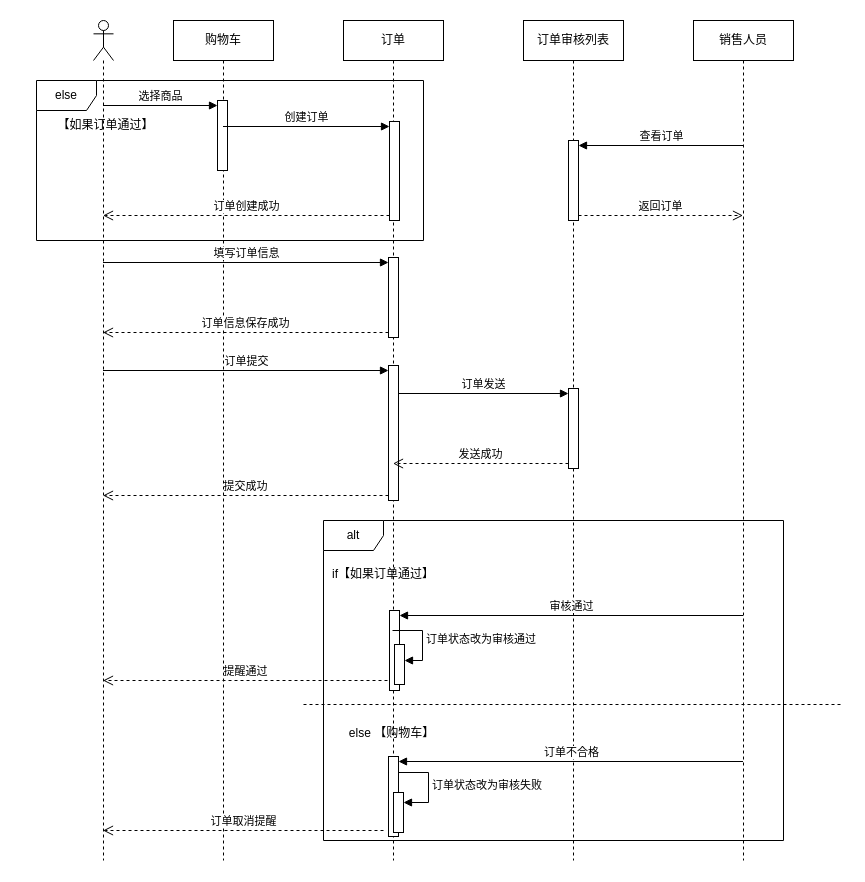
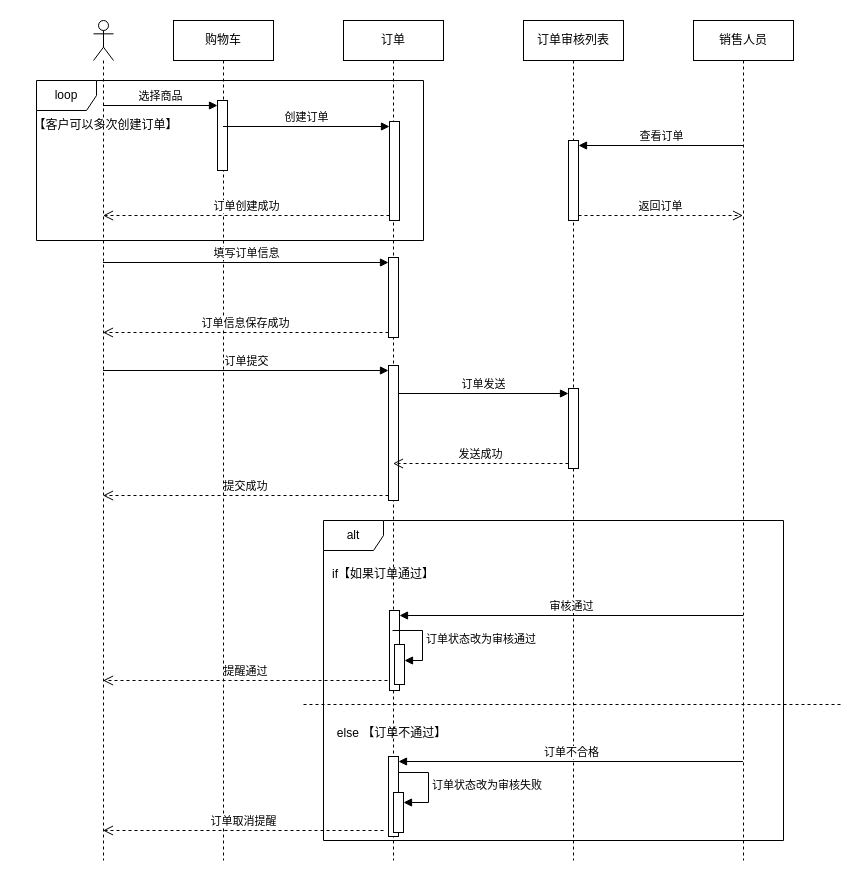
node "else": label "else" -> "loop"
node "【如果订单通过】": label "【如果订单通过】" -> "【客户可以多次创建订单】"
node "else 【购物车】": label "else 【购物车】" -> "else 【订单不通过】"
